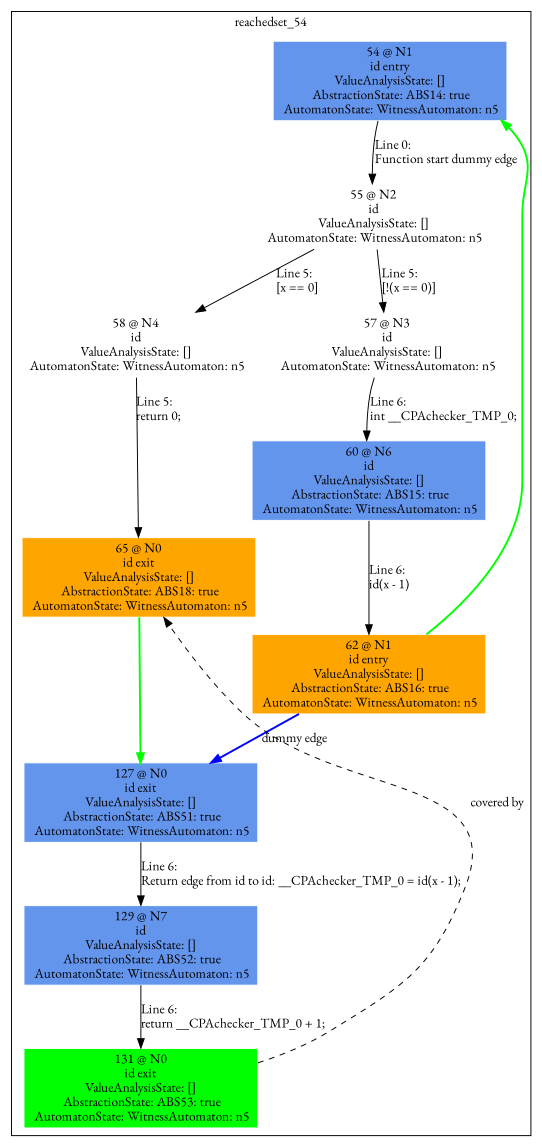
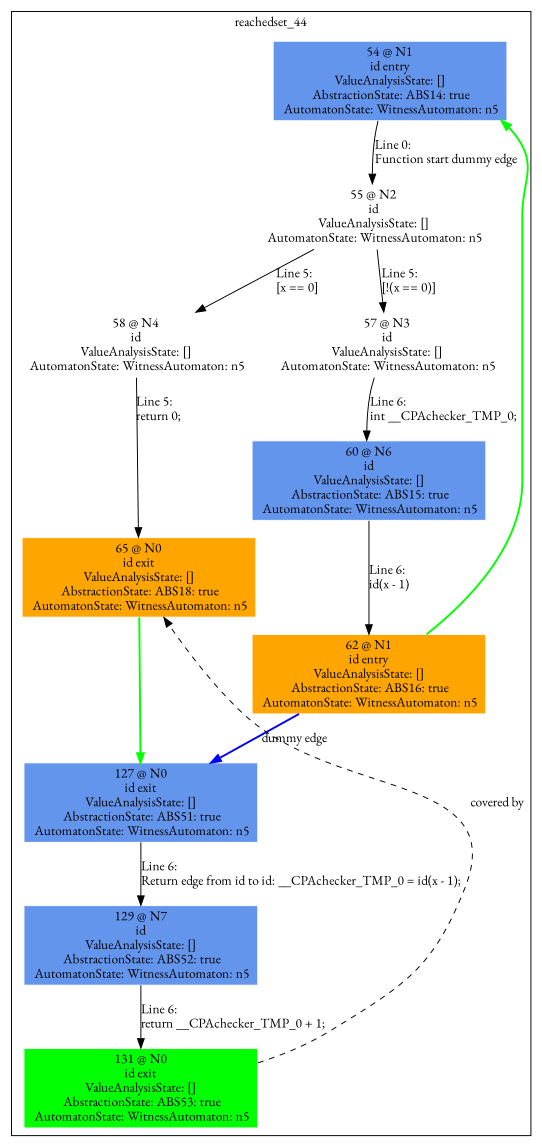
cluster "reachedset_54": label "reachedset_54" -> "reachedset_44"
